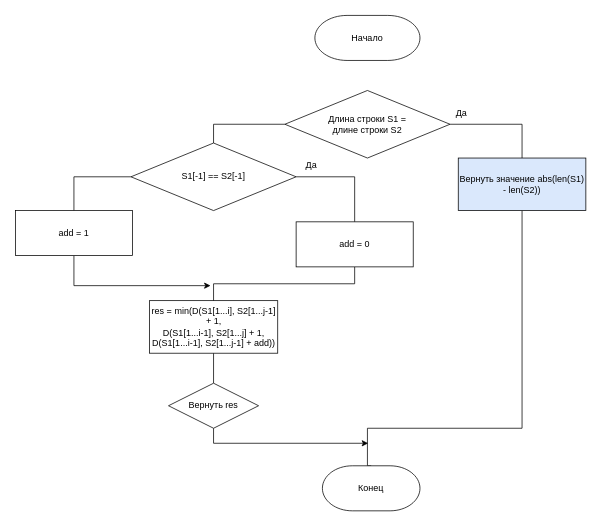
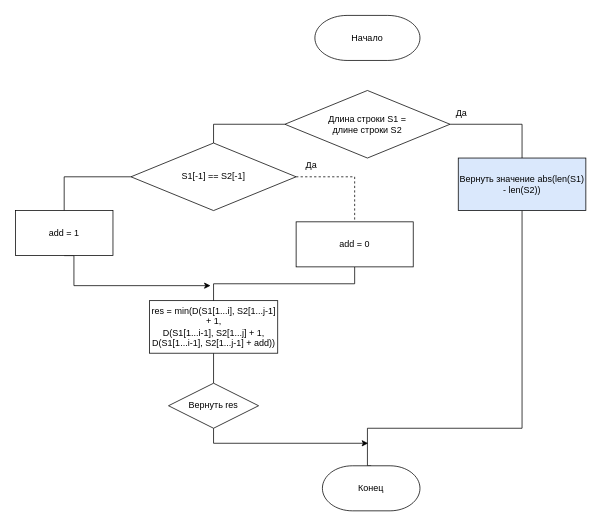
edge "S1[-1] == S2[-1]" -- "add = 0": style solid -> dashed
node "add = 1": size 117x45 -> 98x45
